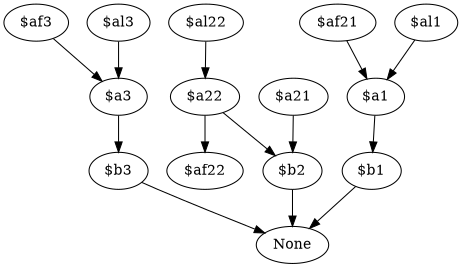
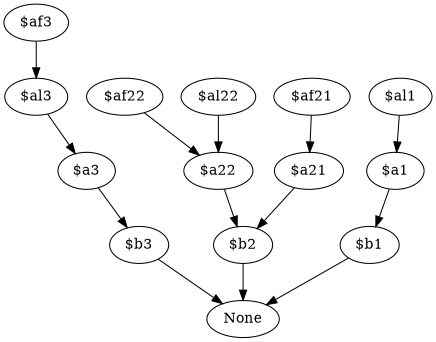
edge "$af21" -> "$a1": now "$af21" -> "$a21"
edge "$af3" -> "$a3": now "$af3" -> "$al3"
edge "$a22" -> "$af22": reversed
